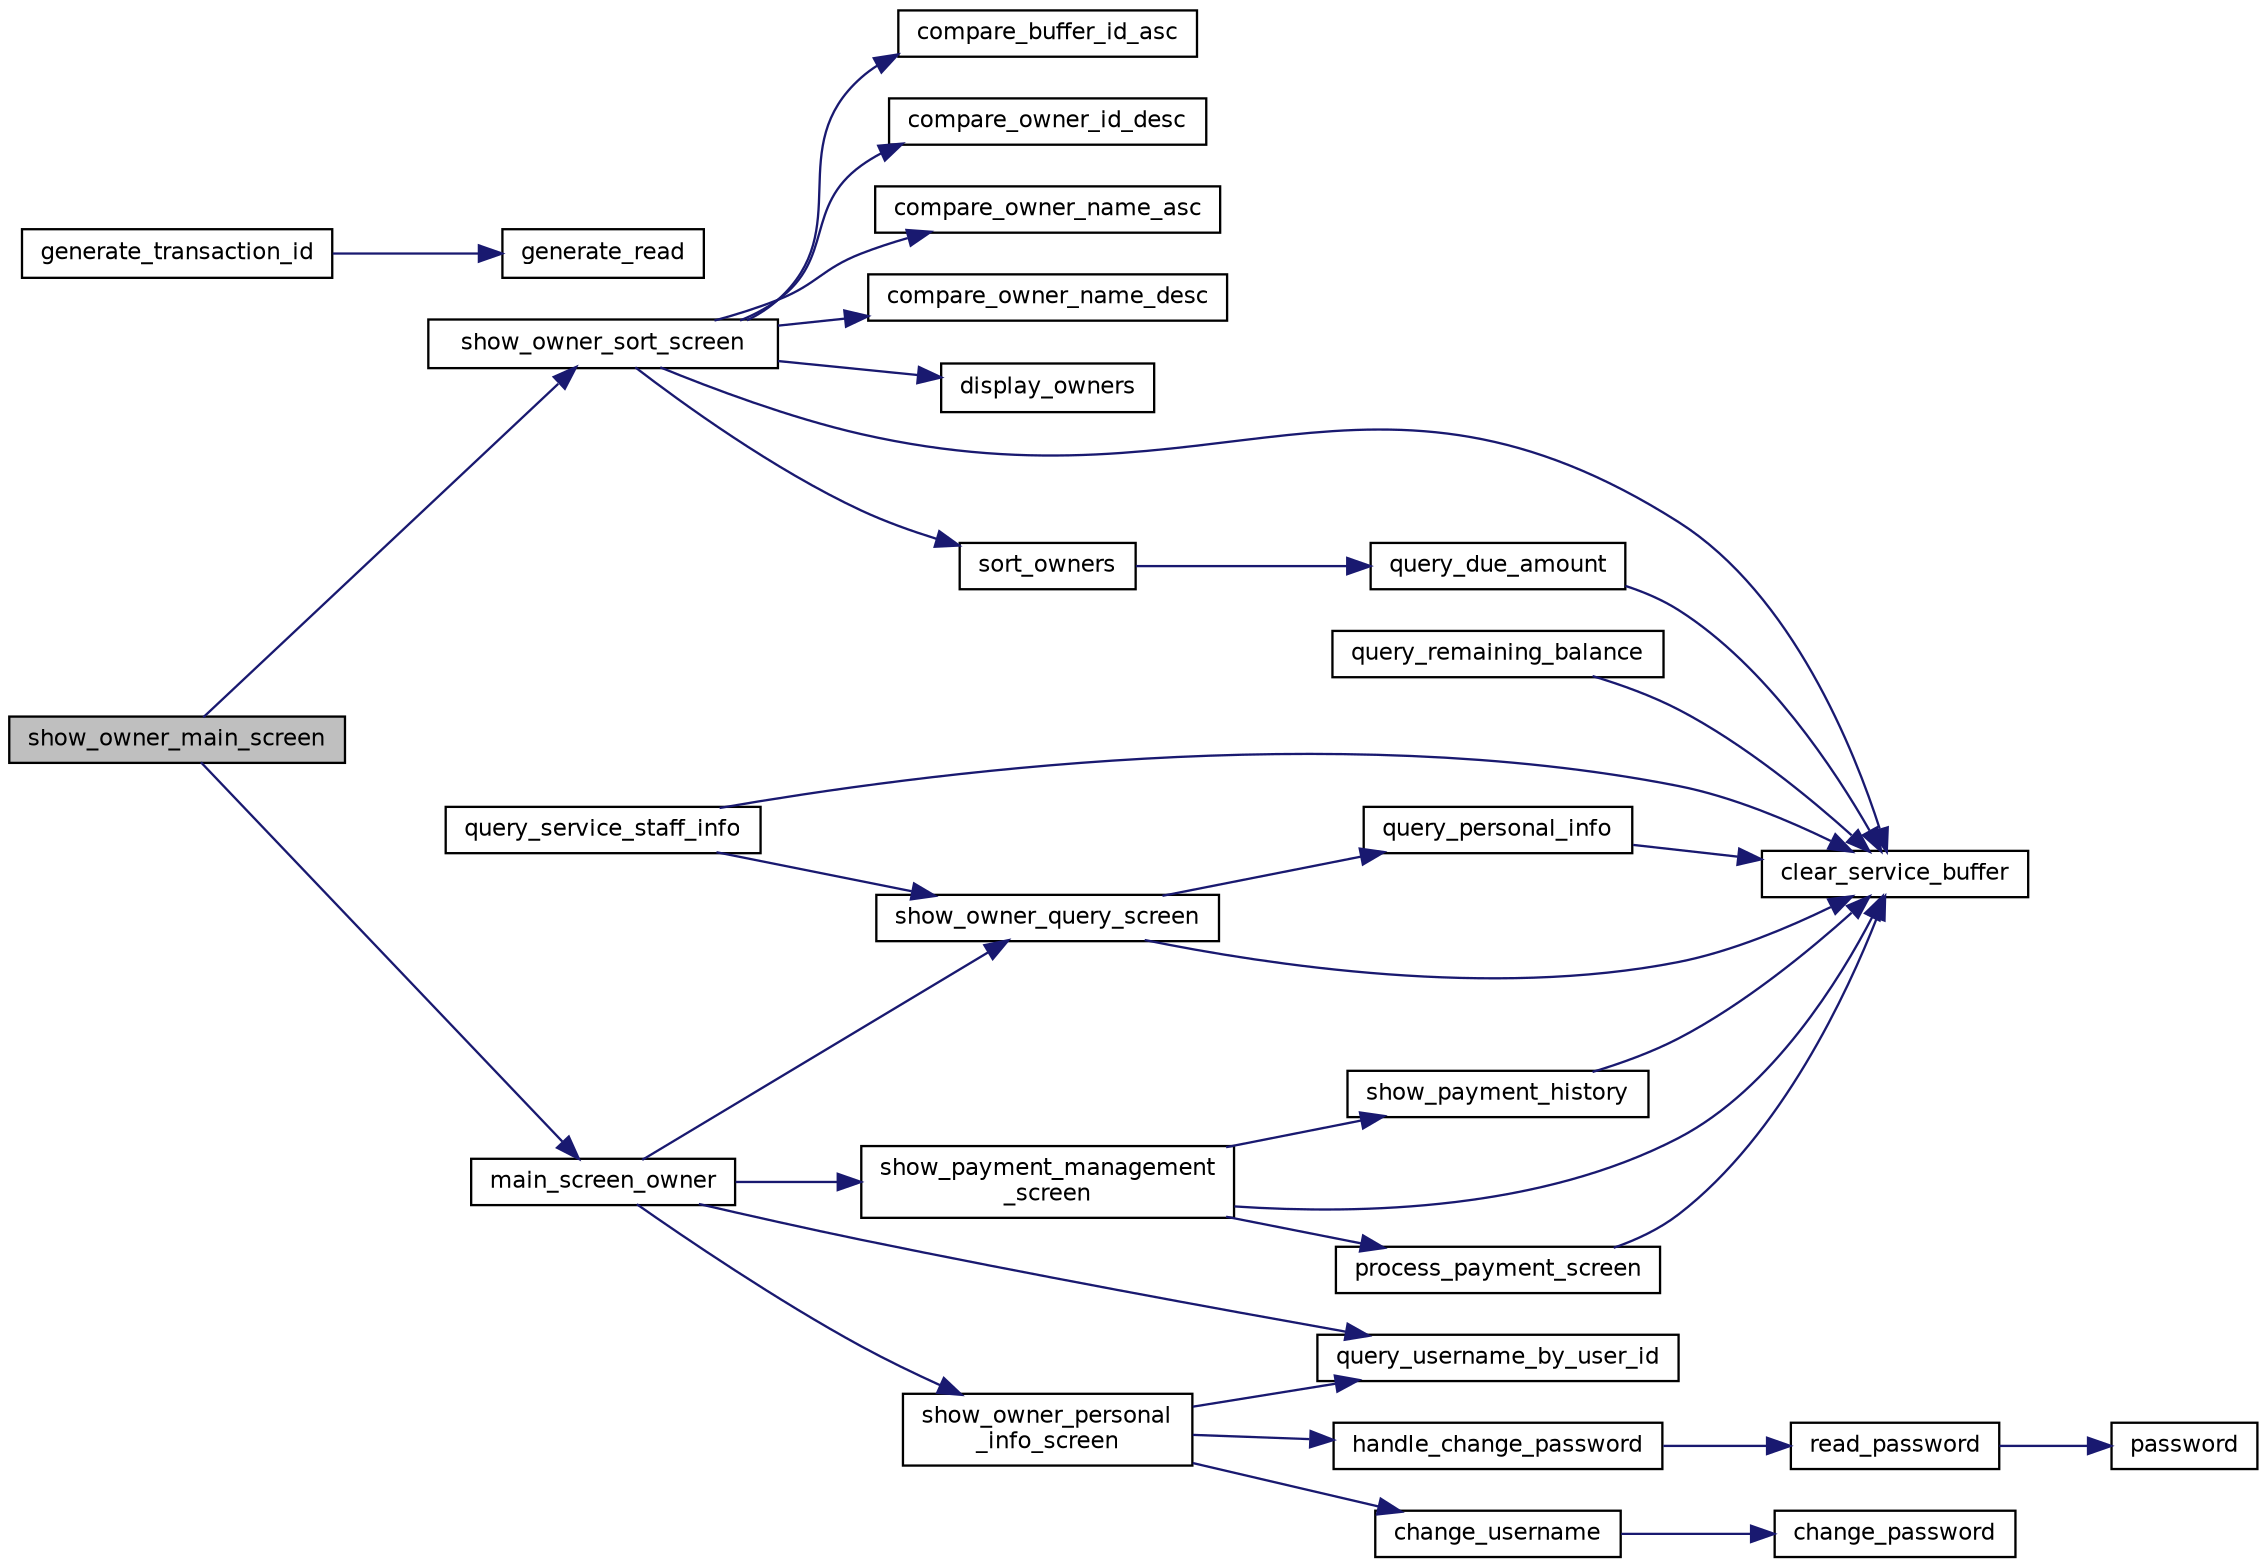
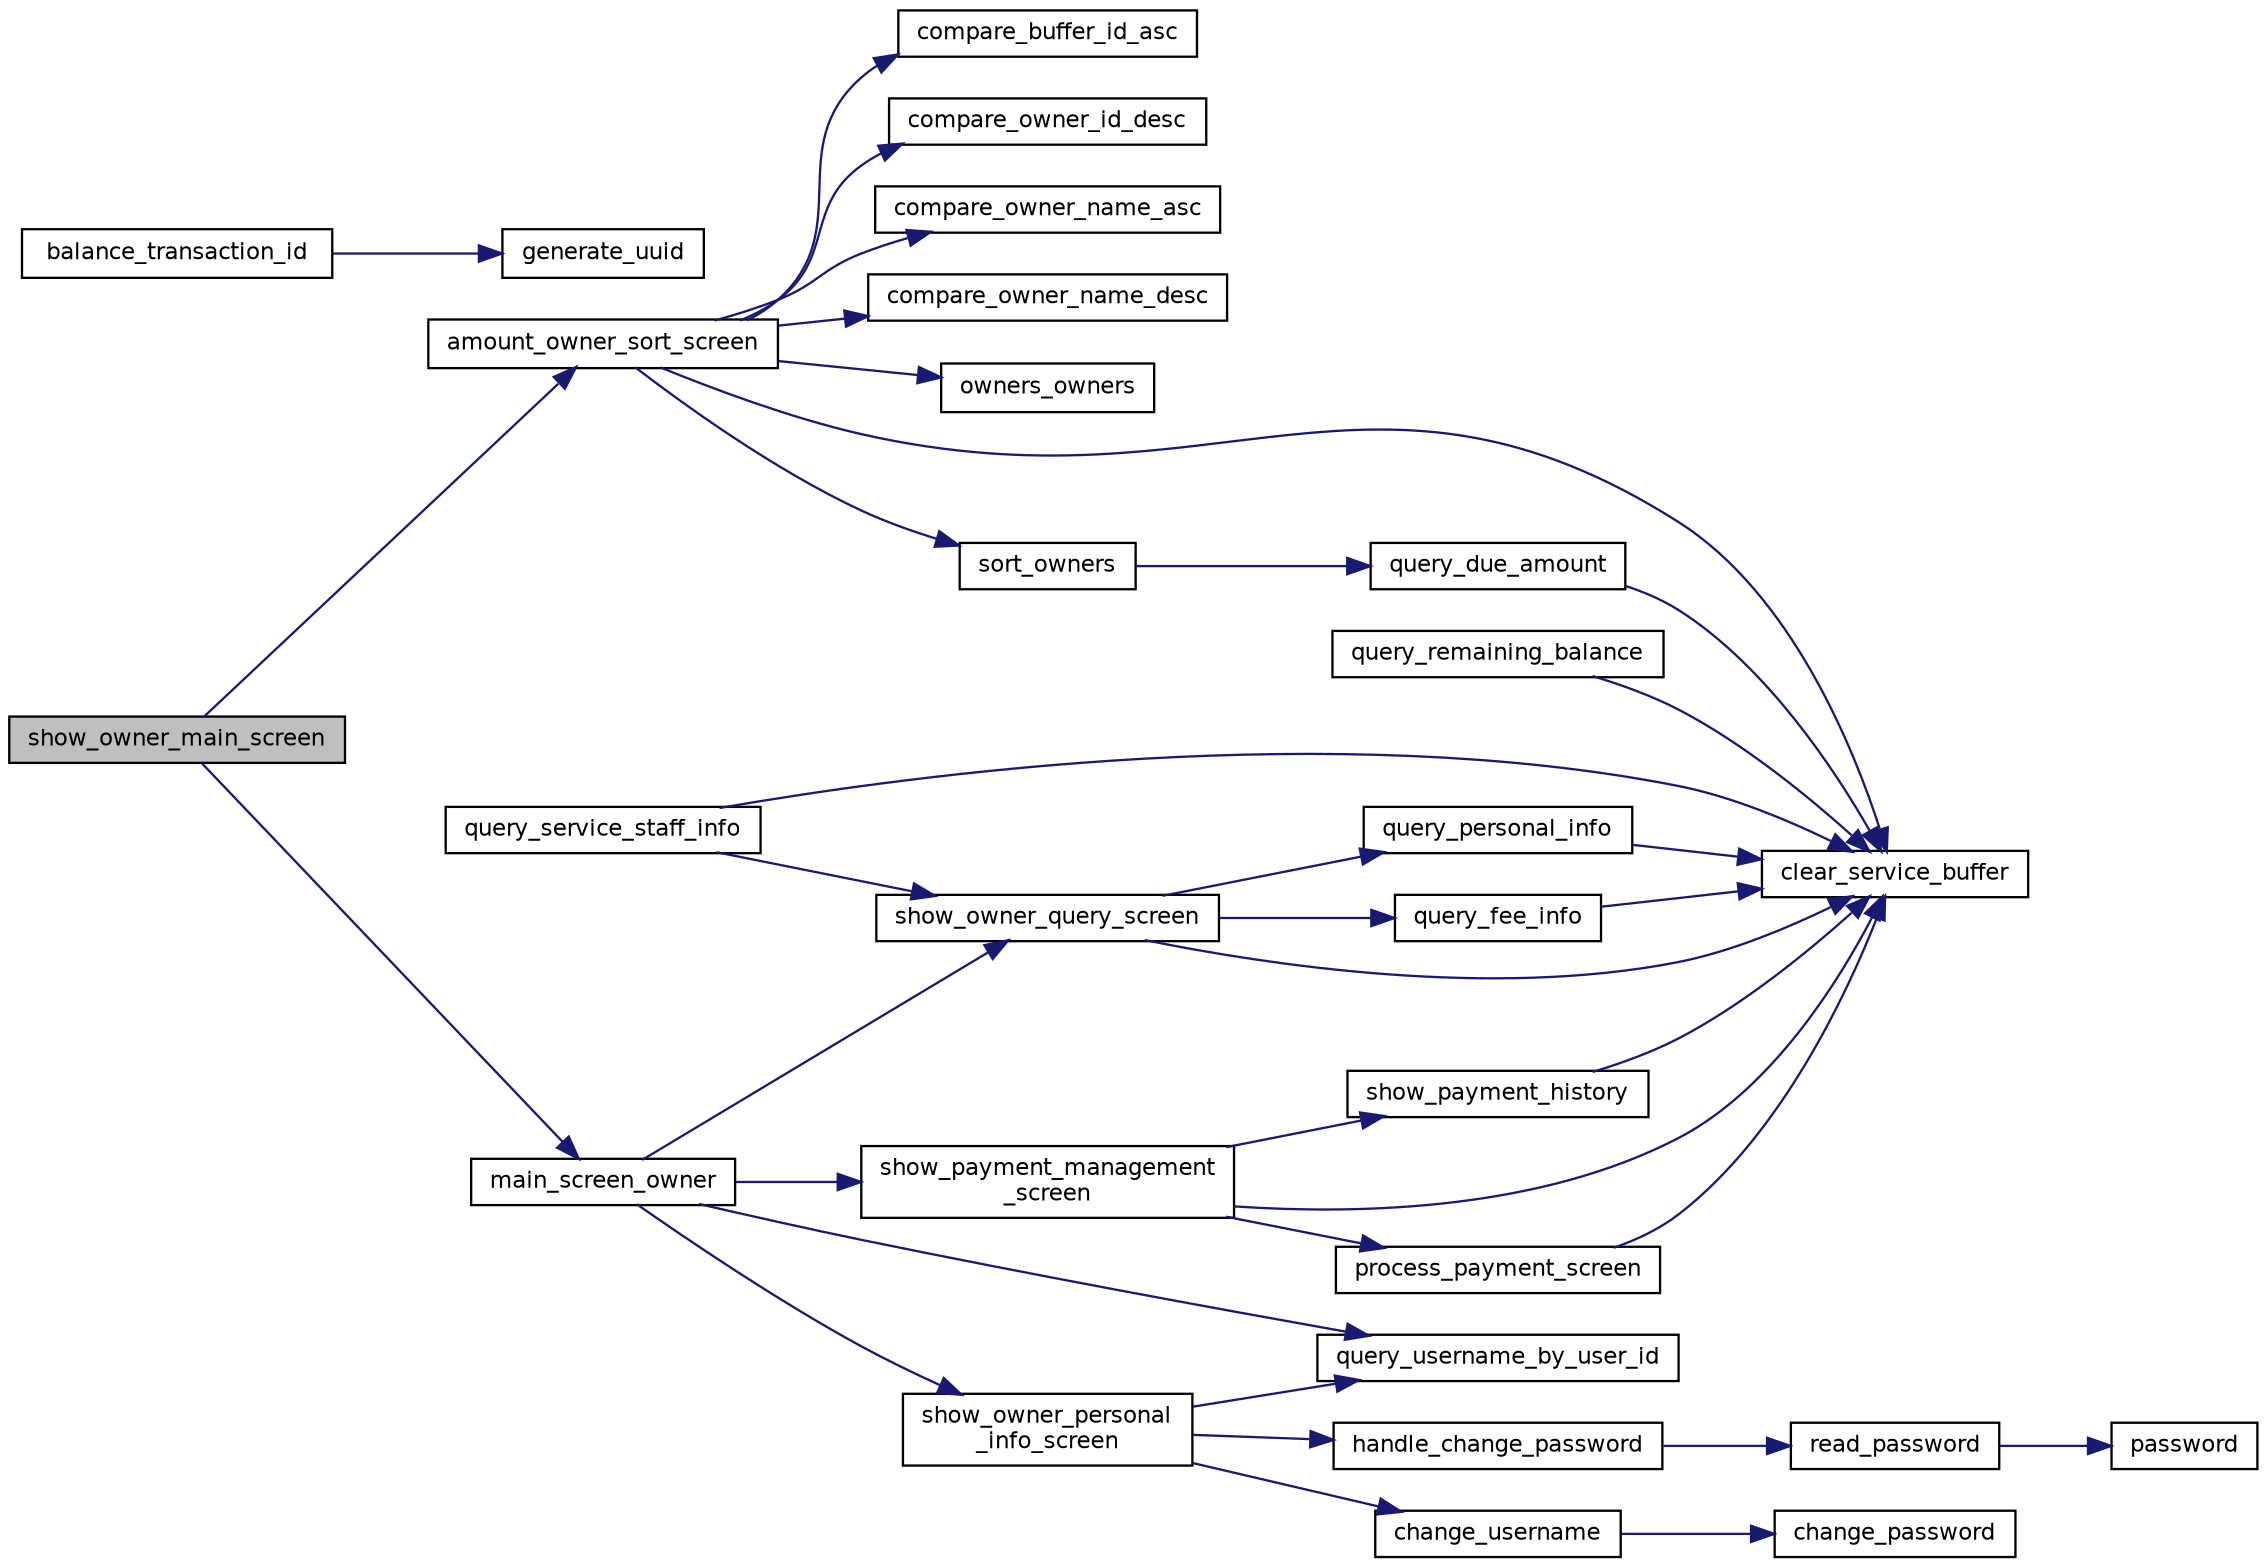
node "generate_transaction_id": label "generate_transaction_id" -> "balance_transaction_id"
node "generate_read": label "generate_read" -> "generate_uuid"
node "show_owner_sort_screen": label "show_owner_sort_screen" -> "amount_owner_sort_screen"
node "display_owners": label "display_owners" -> "owners_owners"
node "query_fee_info": added
